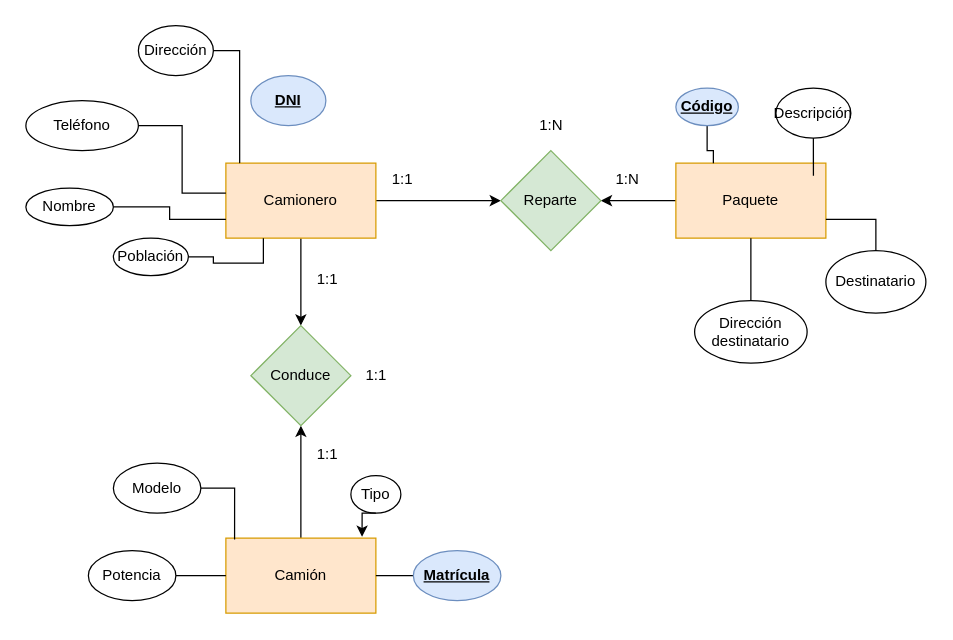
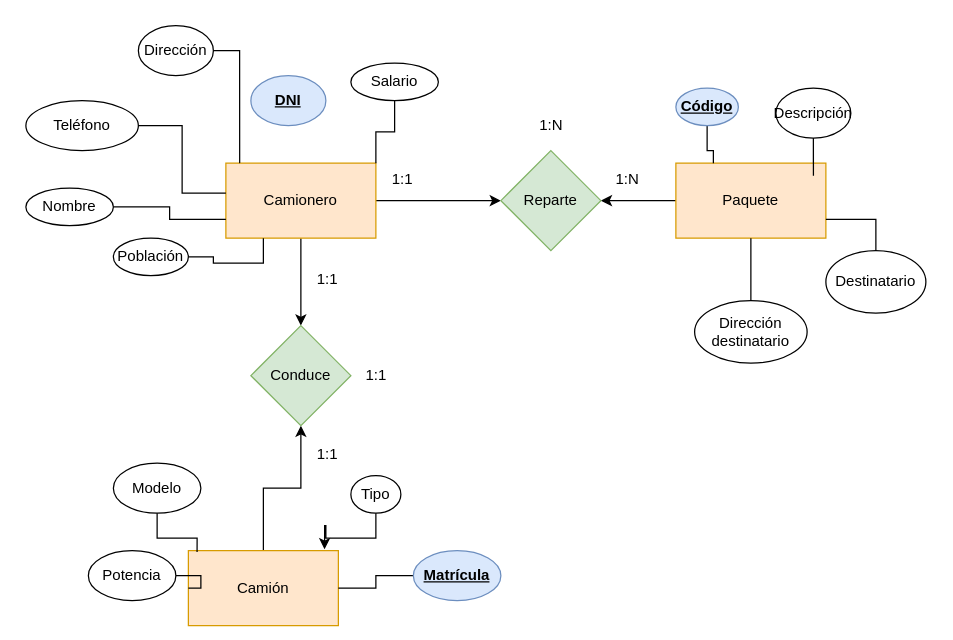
node "Salario": added
edge "Salario" -- "Camionero": added
node "Camión": moved (301, 576) -> (263, 588)
